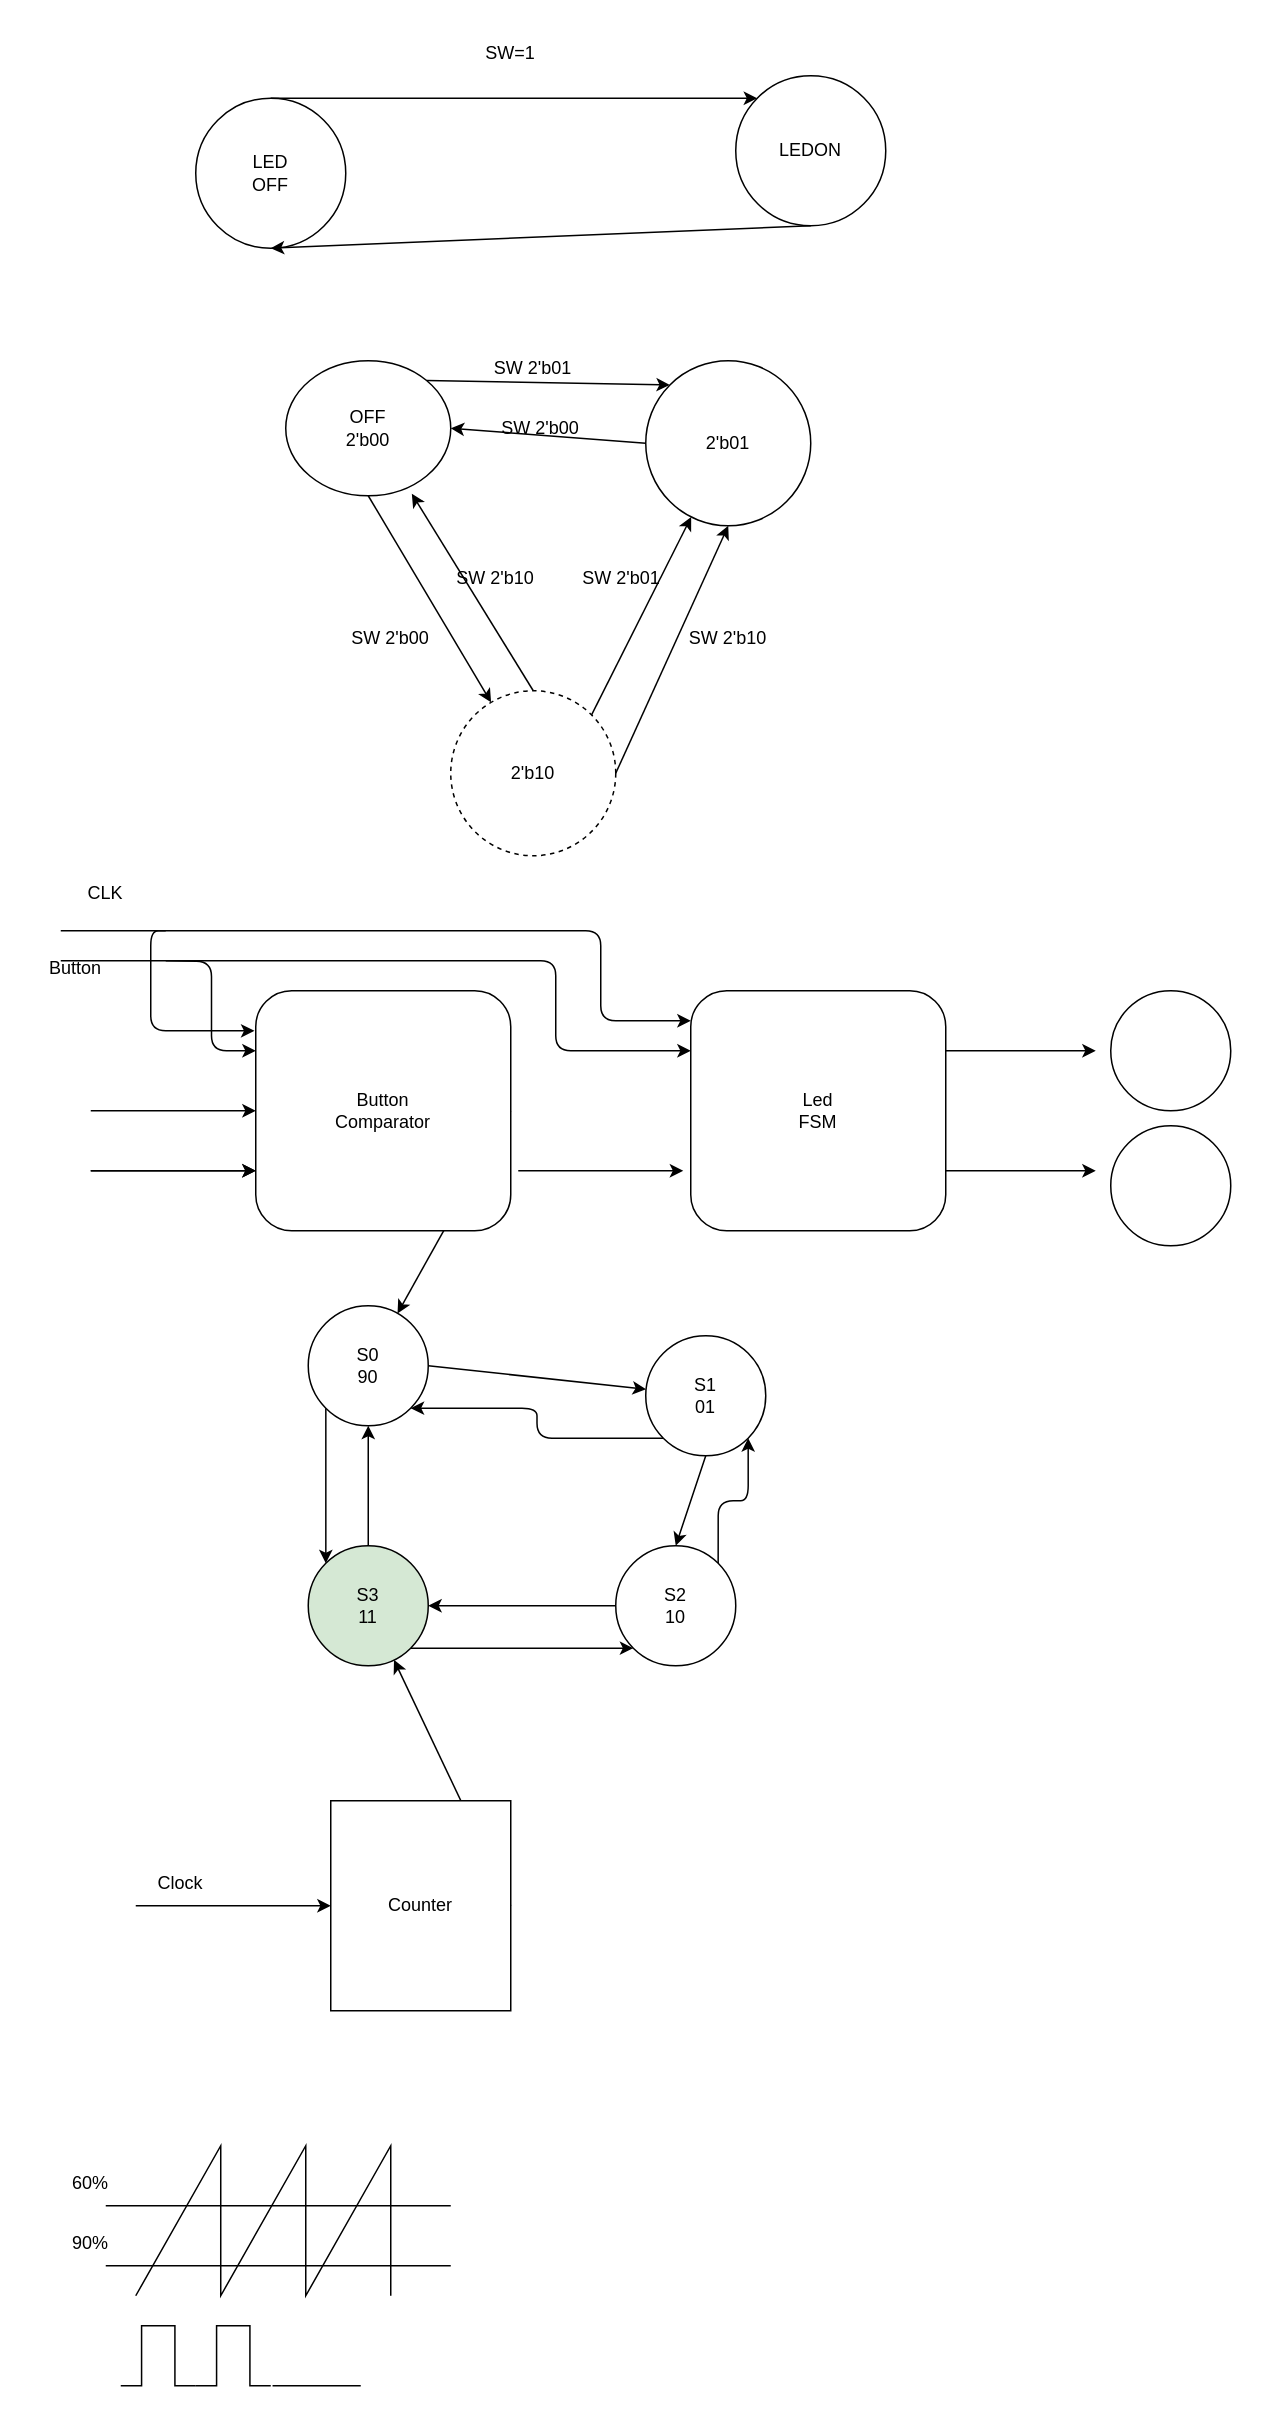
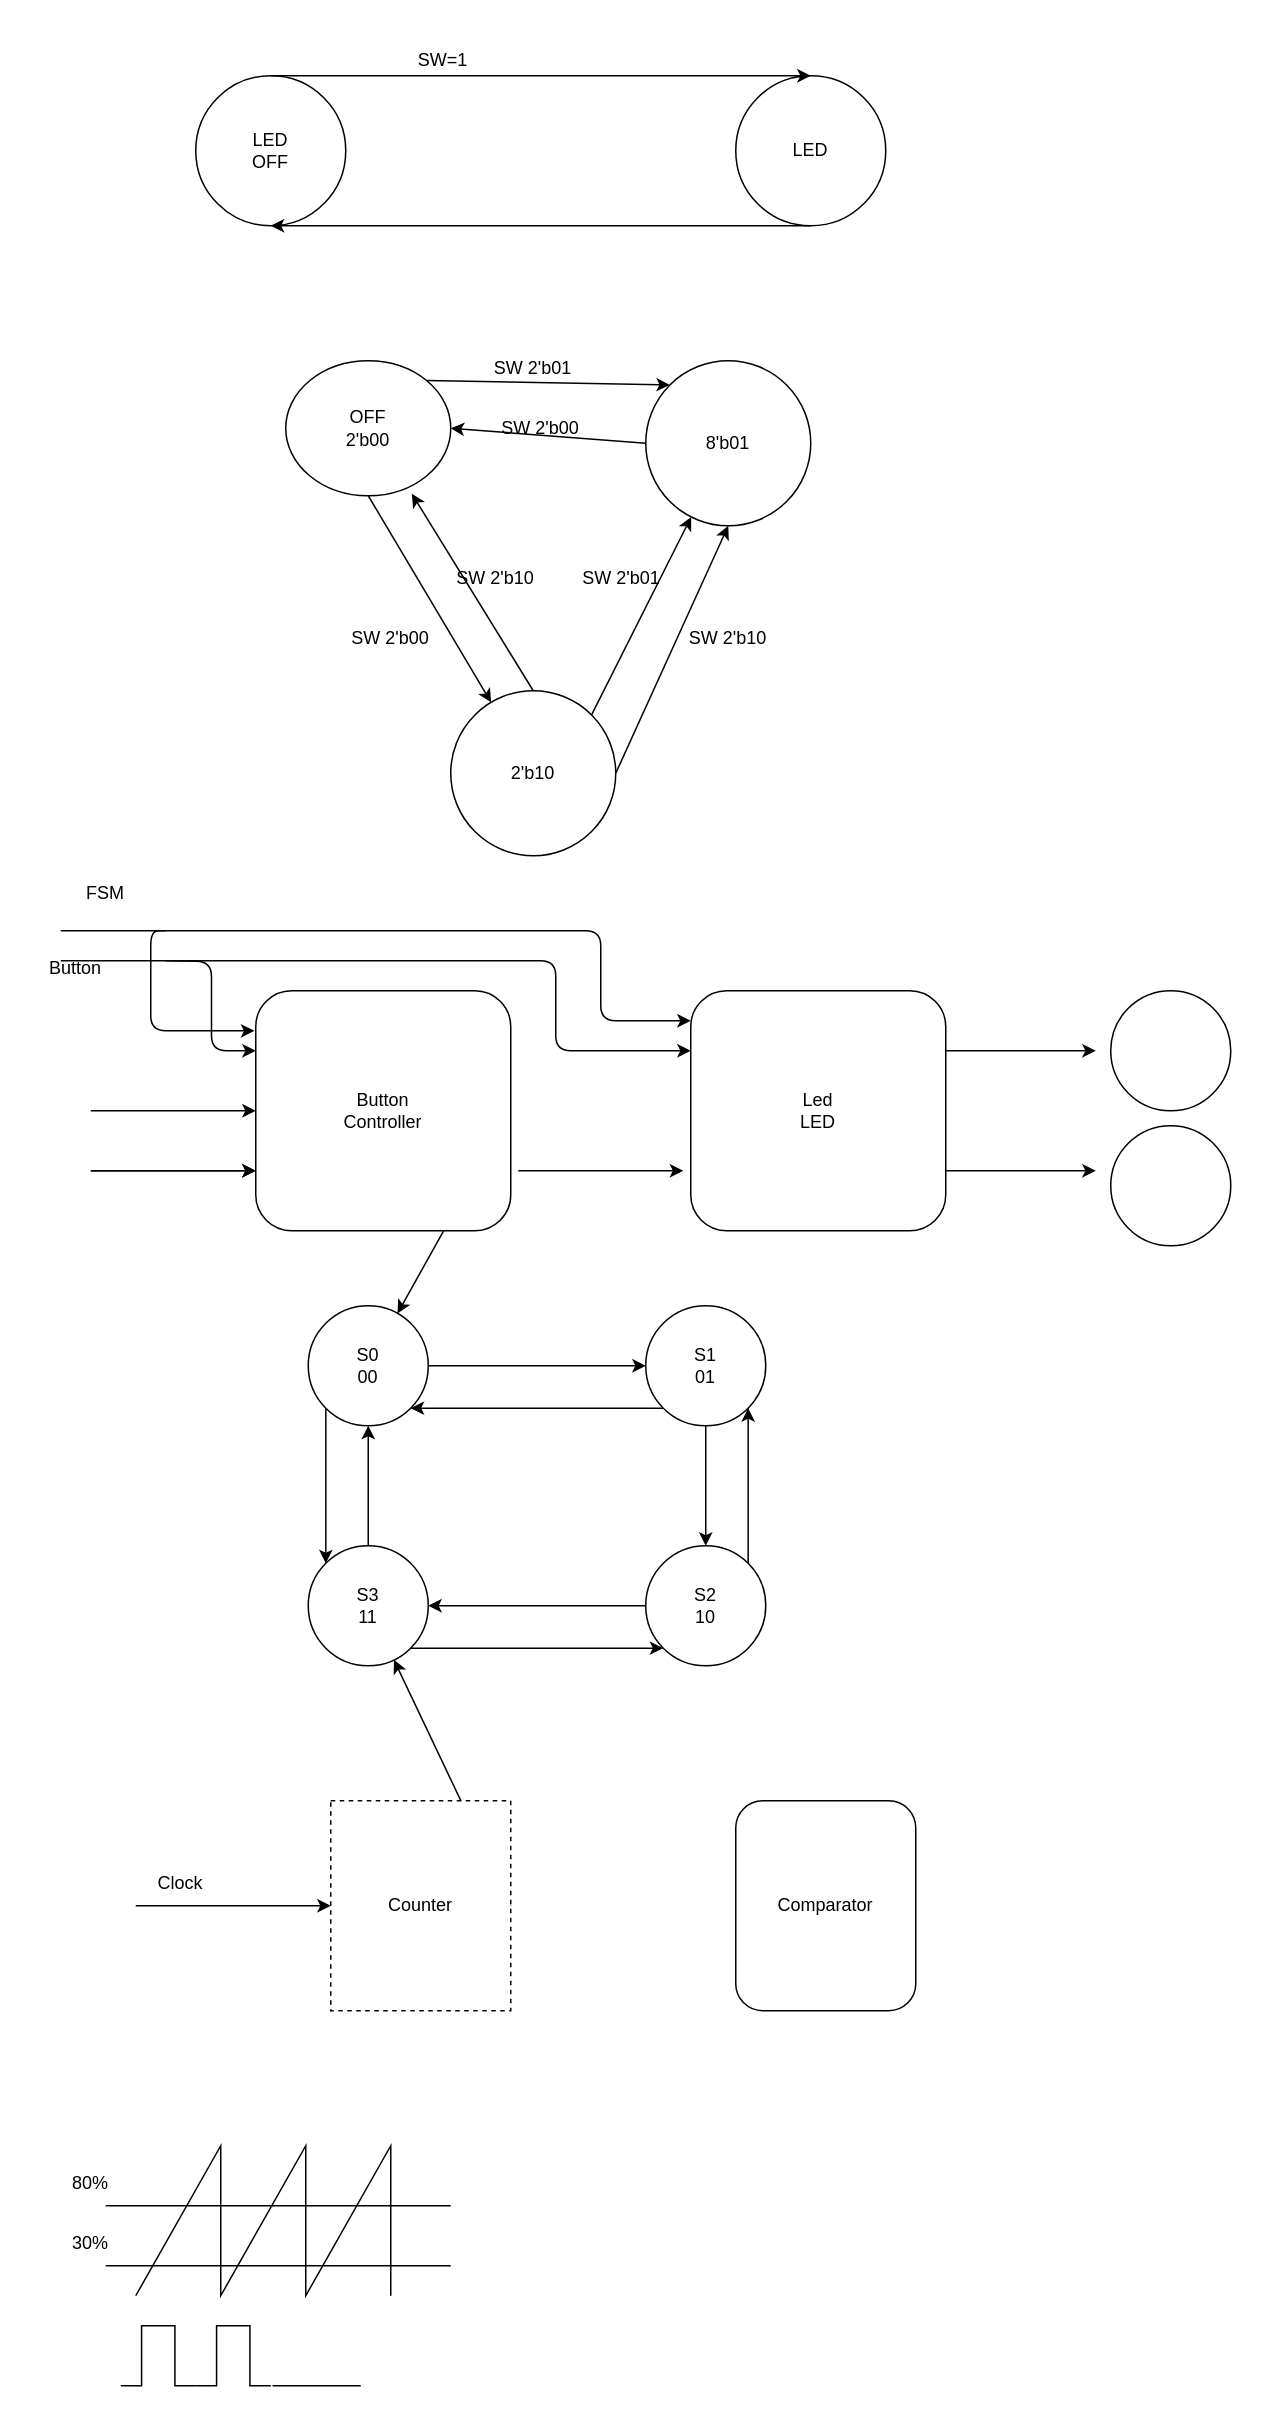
node "SW=1": moved (511, 53) -> (443, 61)
node "LEDON": label "LEDON" -> "LED"
node "LED OFF": moved (271, 173) -> (271, 151)
node "2'b01": label "2'b01" -> "8'b01"
node "2'b10": style dashed -> solid
node "CLK": label "CLK" -> "FSM"
node "Button Comparator": label "Button Comparator" -> "Button Controller"
node "Led FSM": label "Led FSM" -> "Led LED"
node "S0 90": label "S0 90" -> "S0 00"
node "S1 01": moved (706, 1396) -> (706, 1366)
node "S3 11": fillcolor #d5e8d4 -> #ffffff
node "S2 10": moved (676, 1606) -> (706, 1606)
node "Counter": style solid -> dashed
node "Comparator": added
node "60%": label "60%" -> "80%"
node "90%": label "90%" -> "30%"
